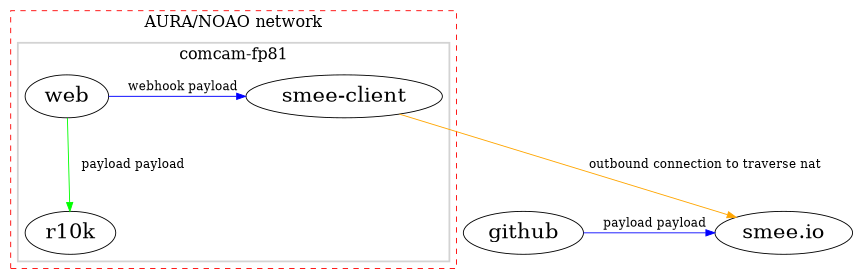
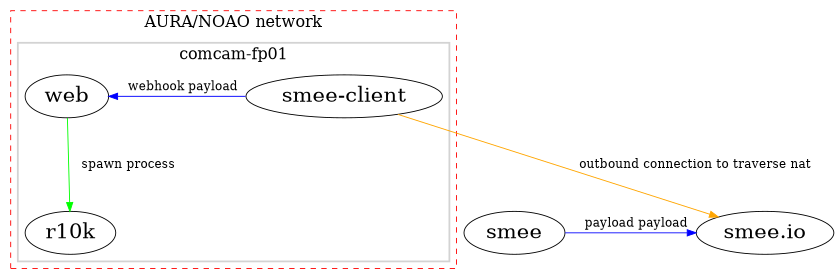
cluster "comcam-fp81": label "comcam-fp81" -> "comcam-fp01"
edge "web" -> "smee-client": reversed
edge "web" -> "r10k": label "   payload payload" -> "   spawn process"
node "github": label "github" -> "smee"
